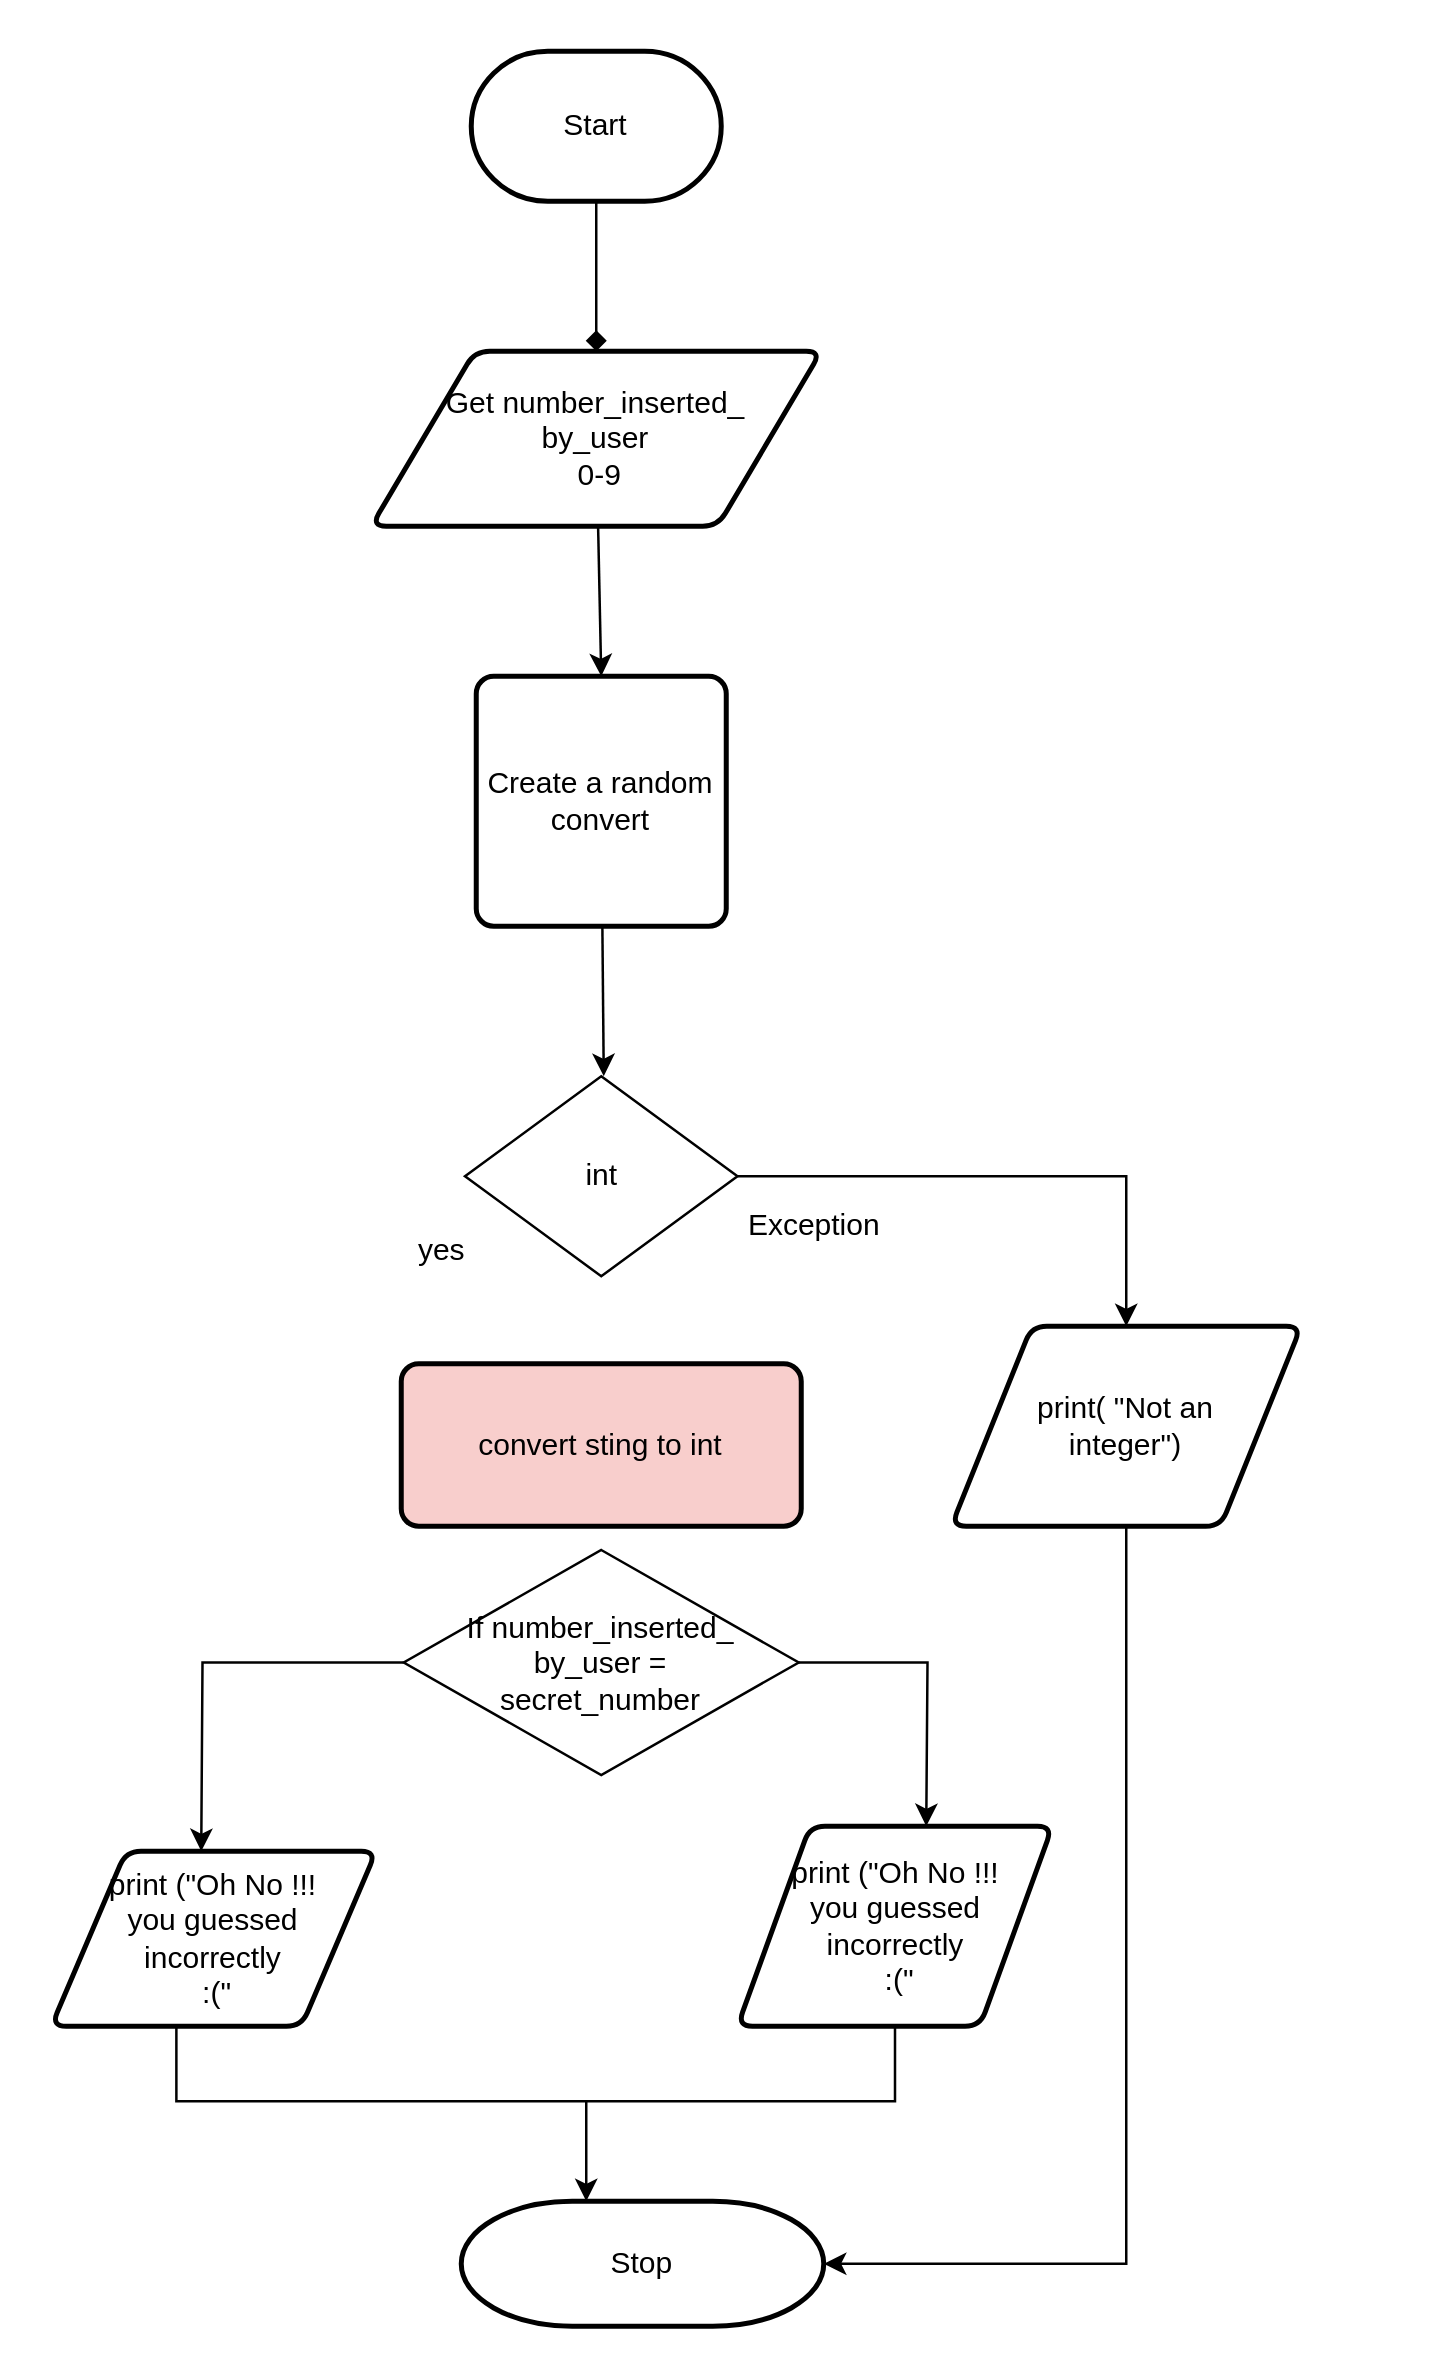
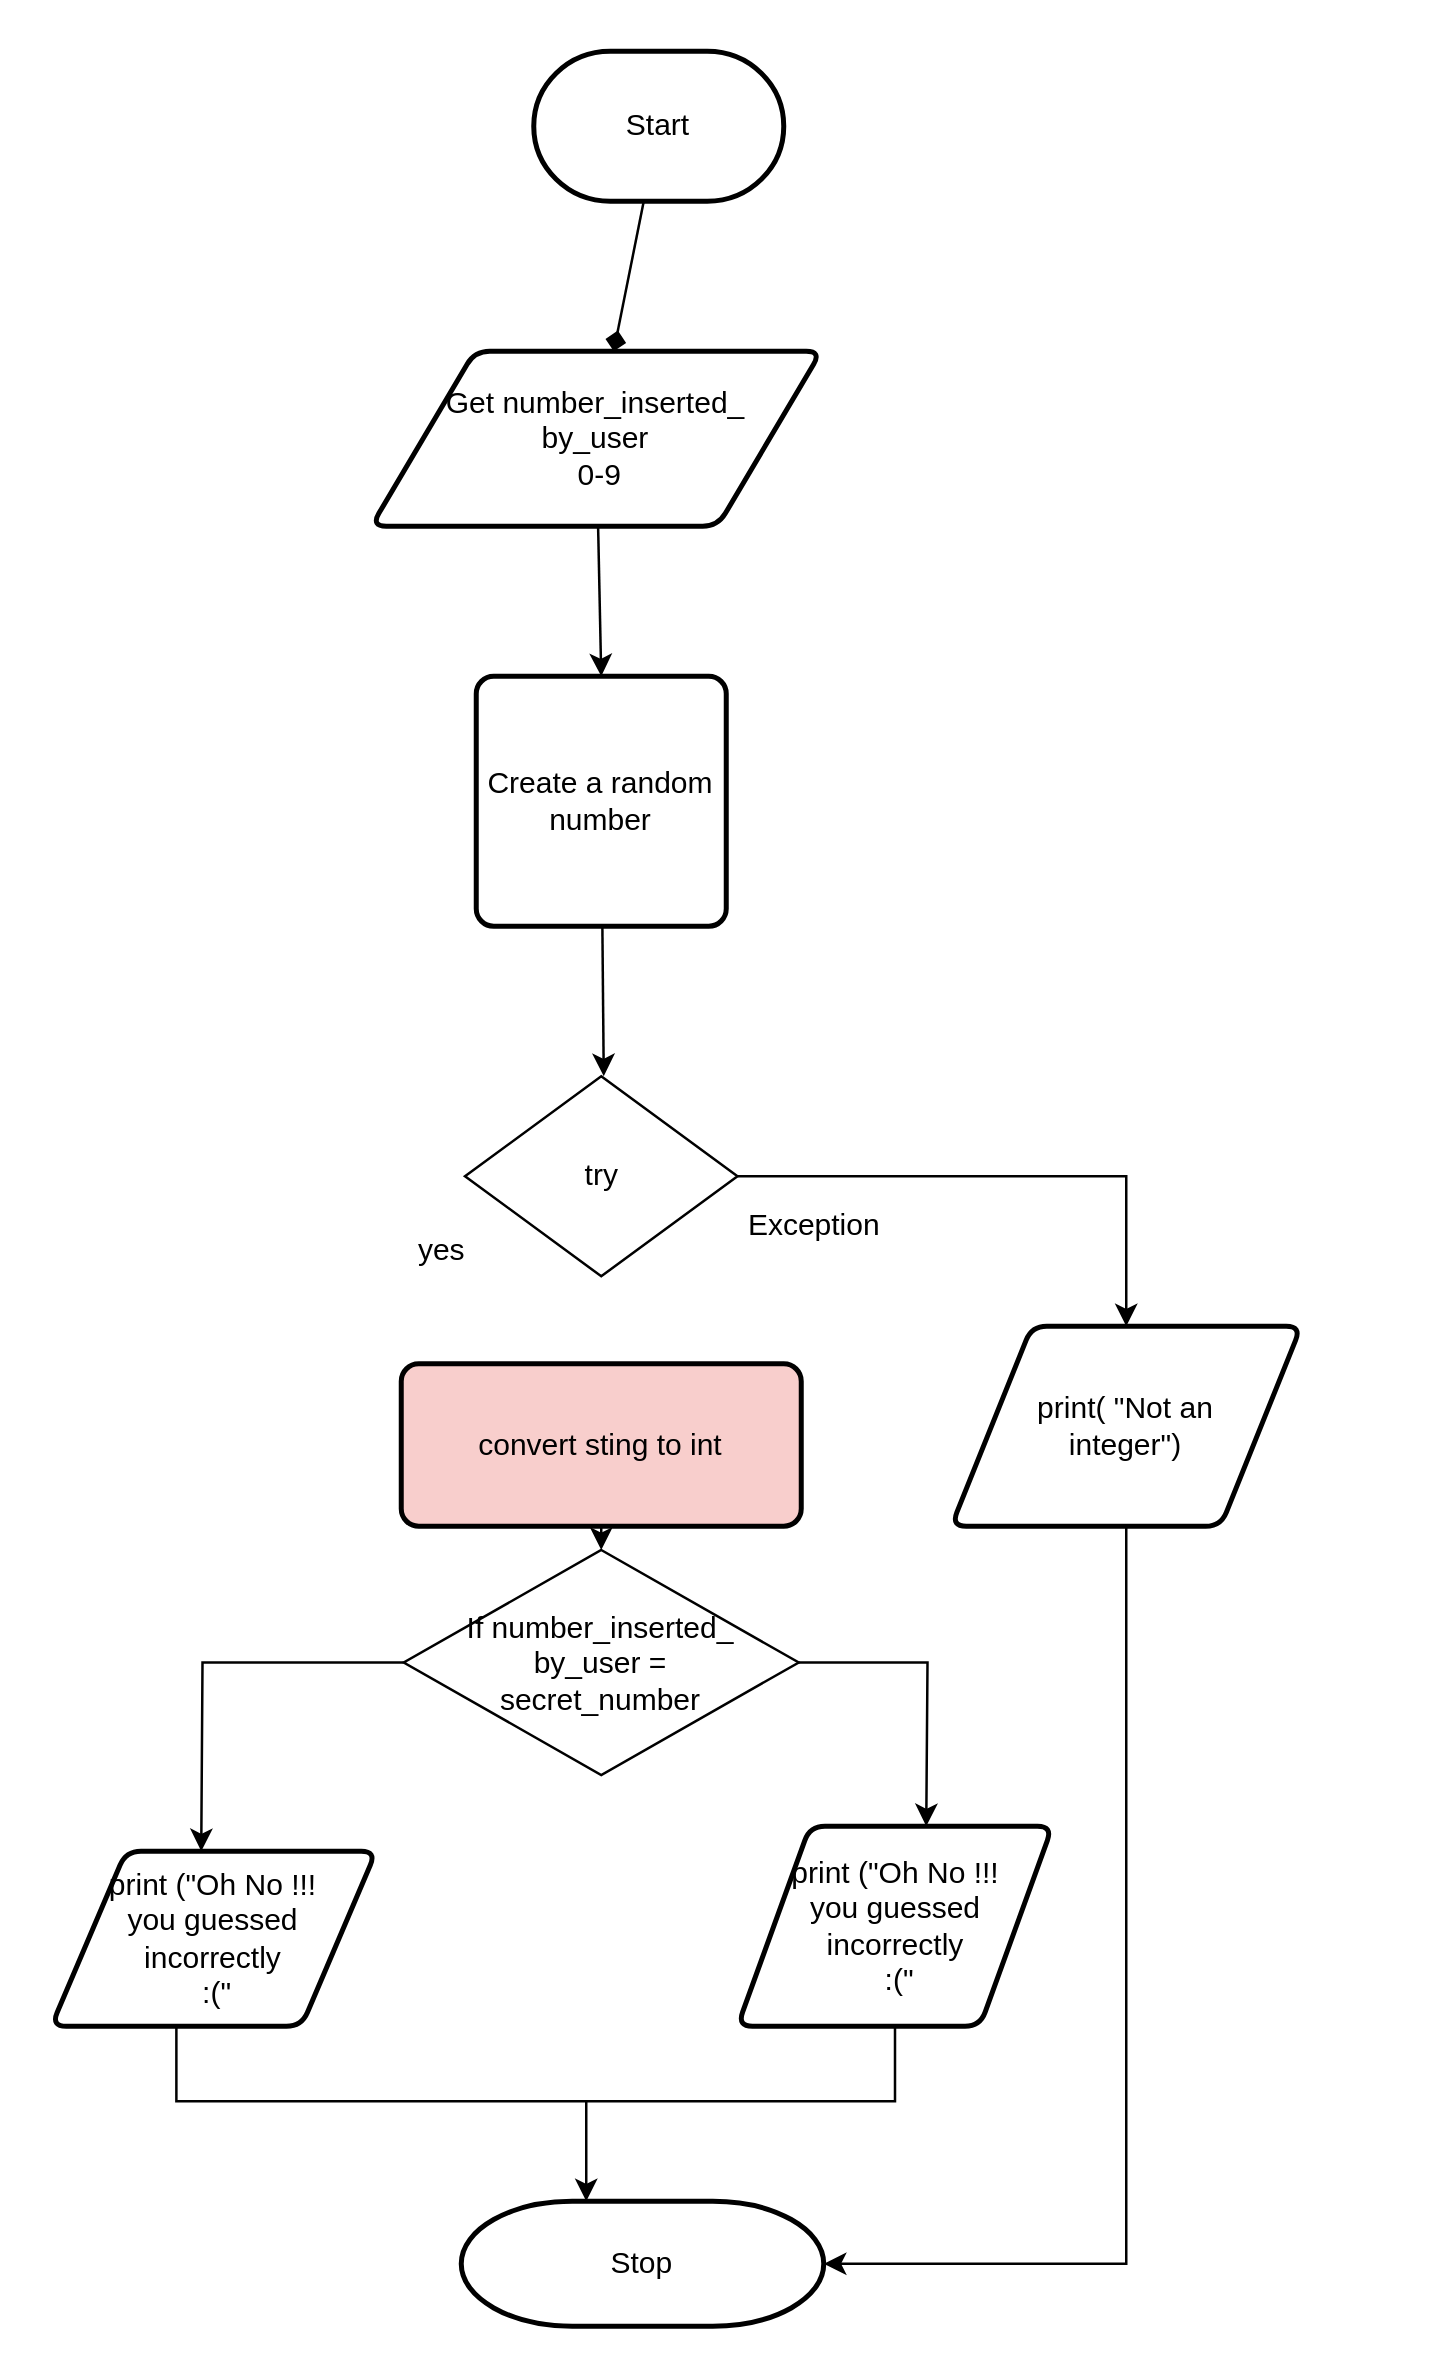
node "Start": moved (596, 126) -> (659, 126)
node "Create a random convert": label "Create a random convert" -> "Create a random number"
node "int": label "int" -> "try"
edge "convert sting to int" -> "If number_inserted_ by_user = secret_number": added
